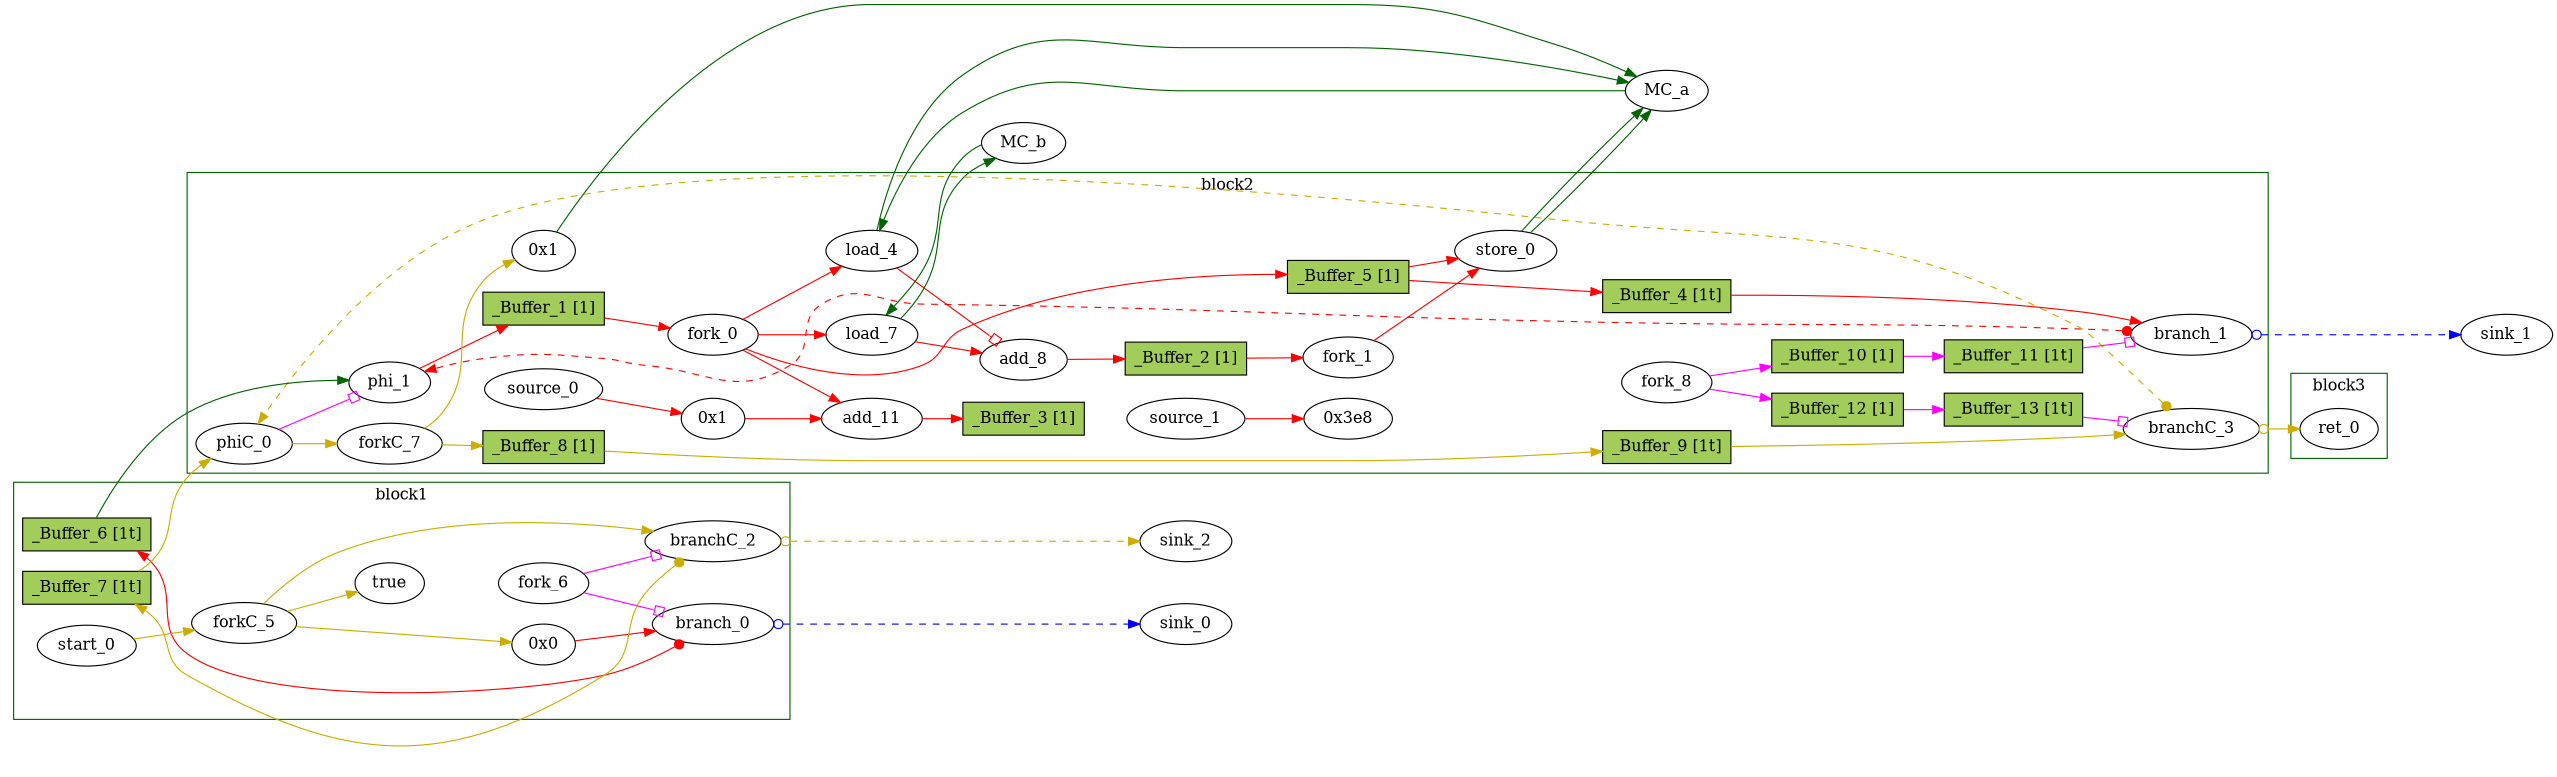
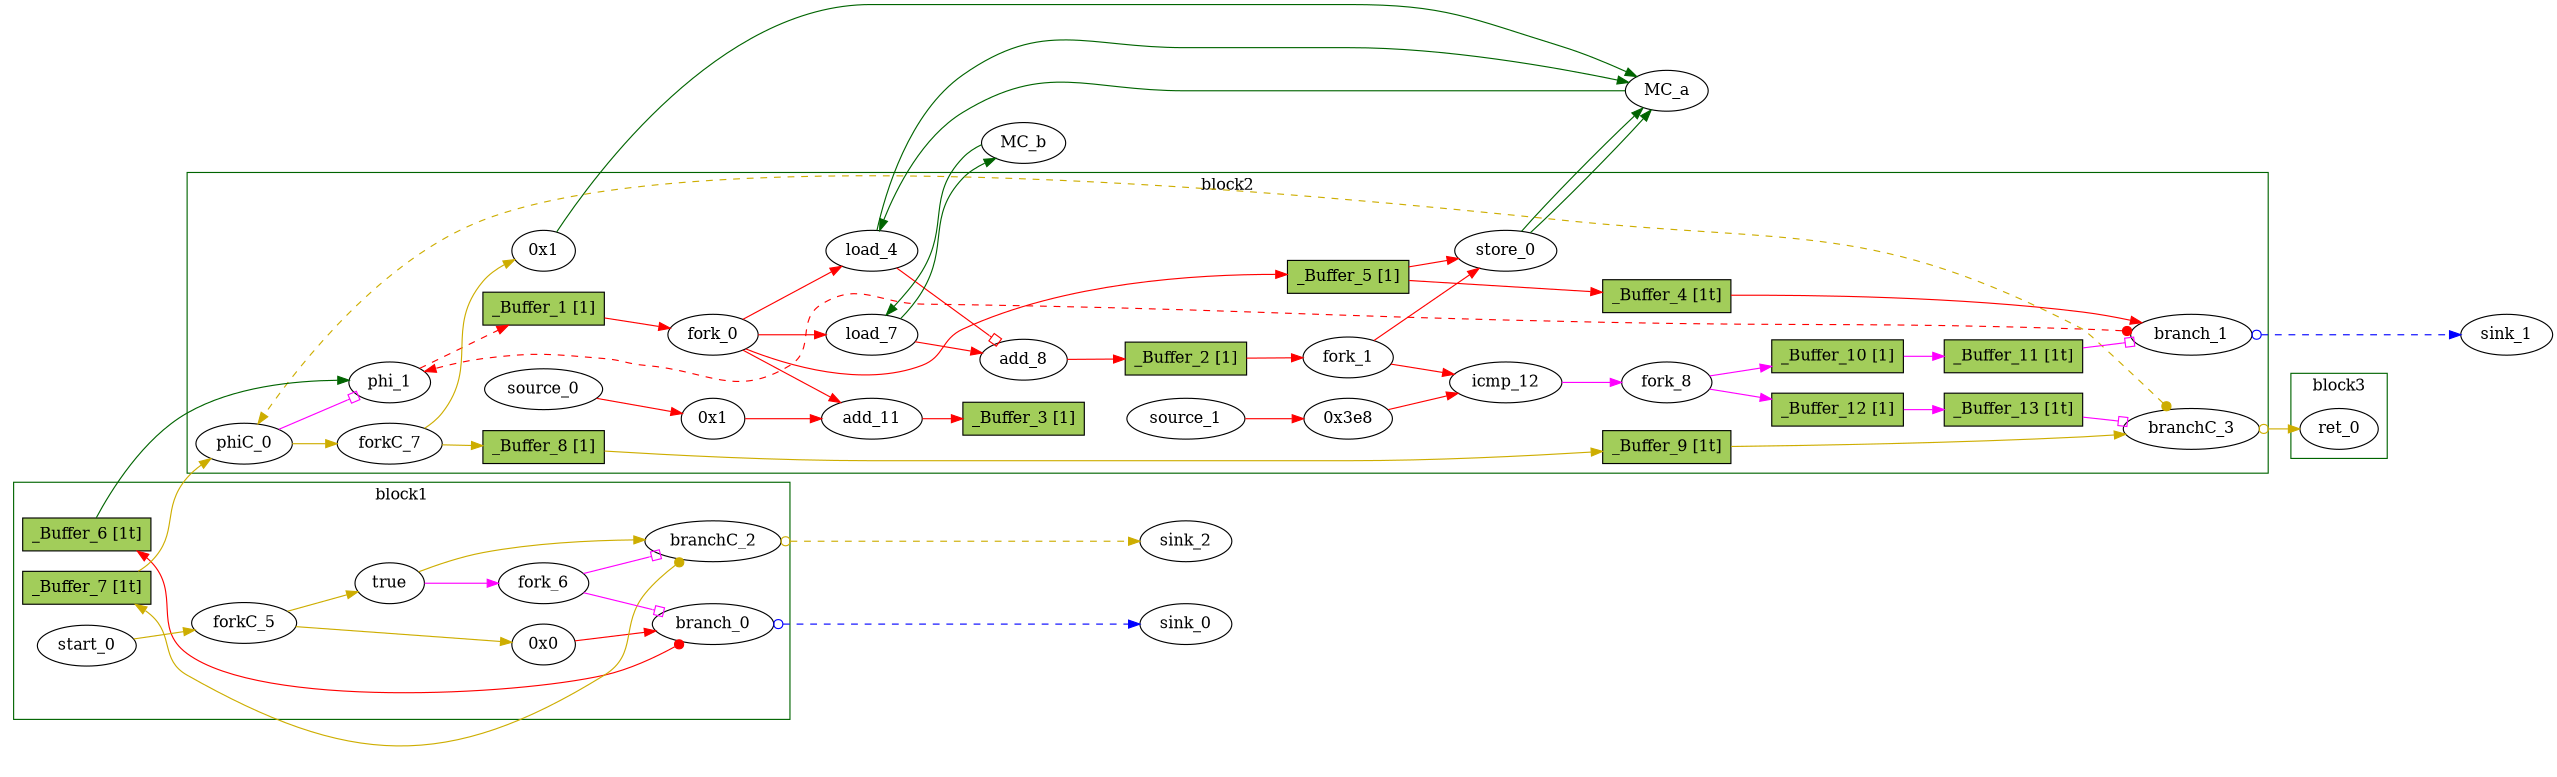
edge "phi_1" -> "_Buffer_1 [1]": style solid -> dashed
node "icmp_12": added
edge "forkC_5" -> "branchC_2": now "true" -> "branchC_2"
edge "true" -> "fork_6": added
